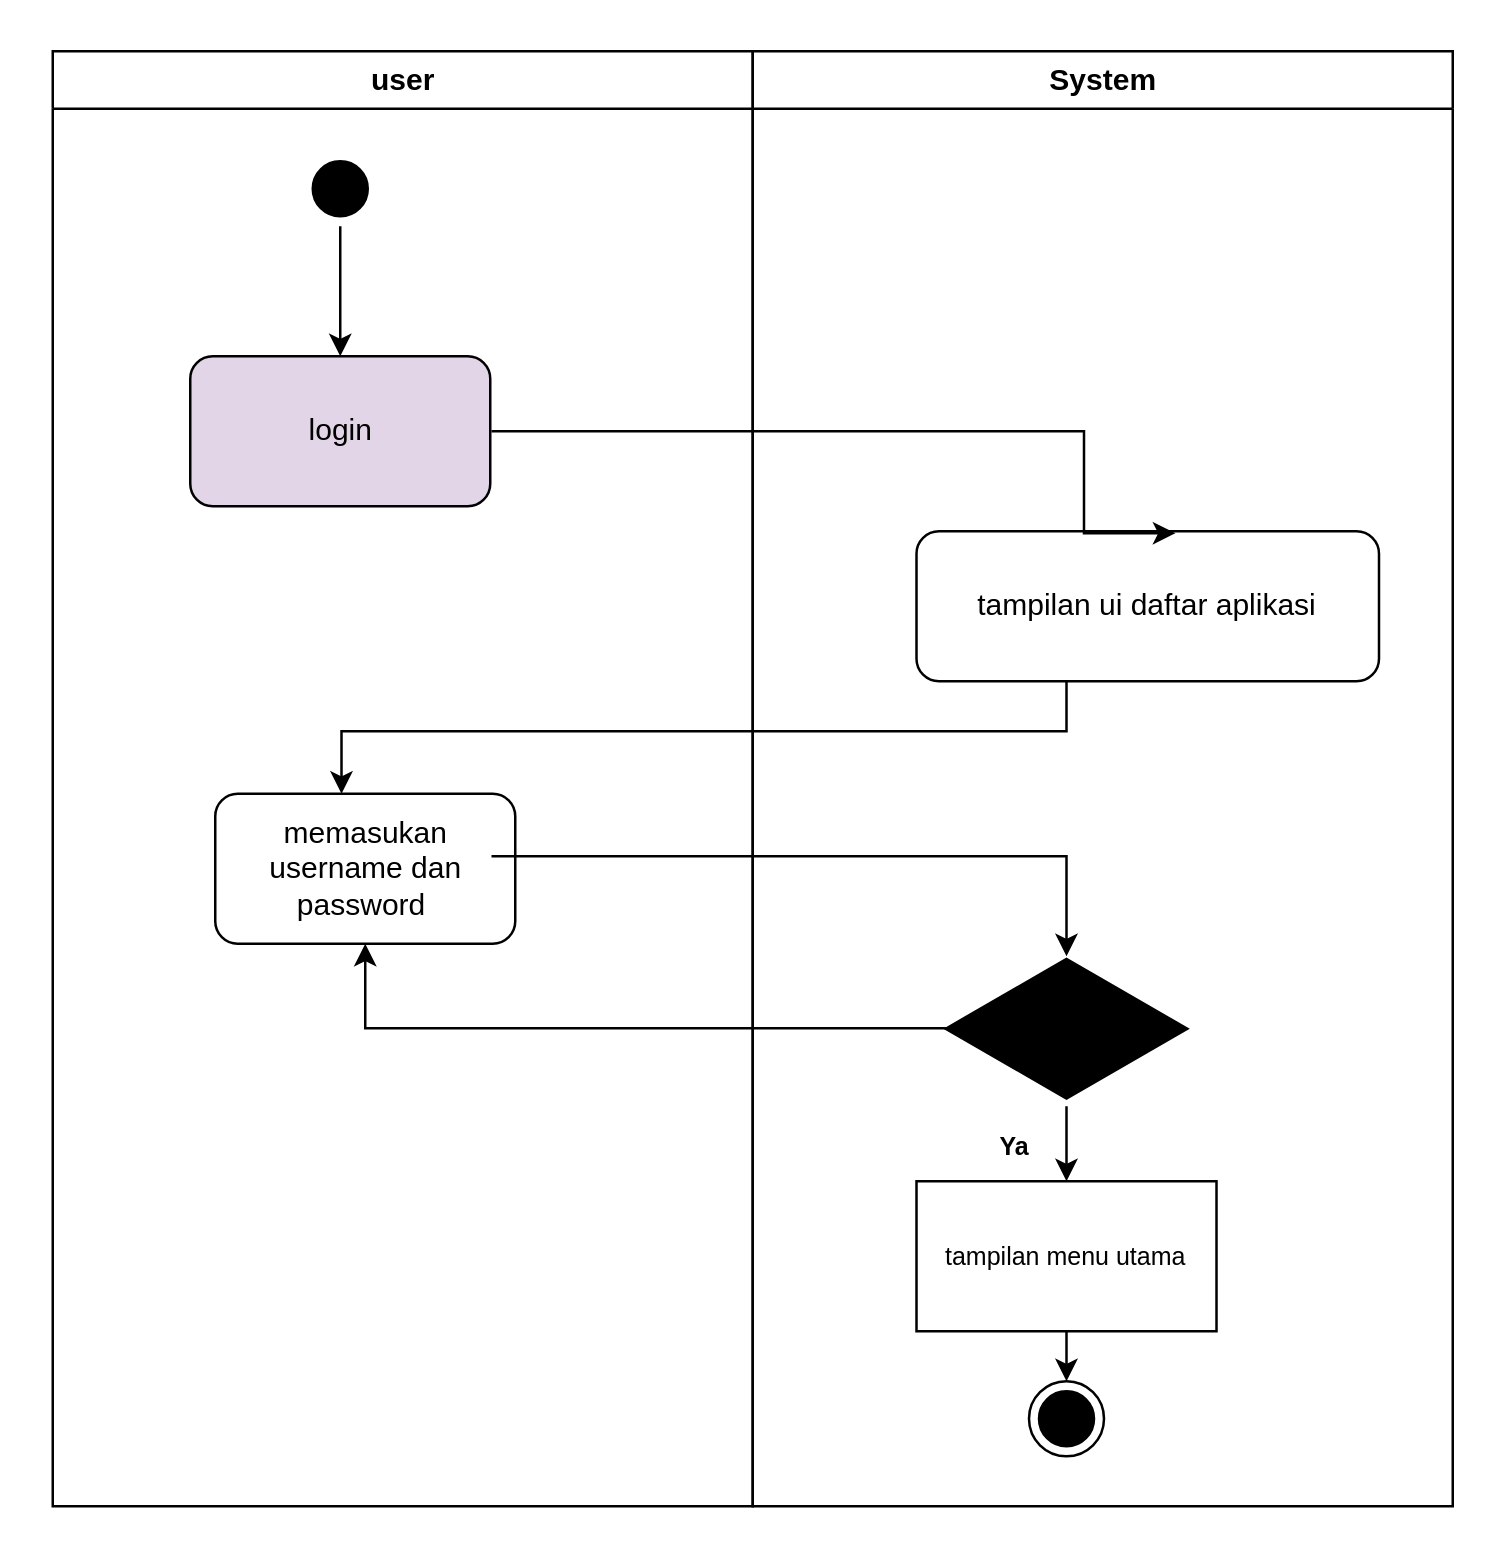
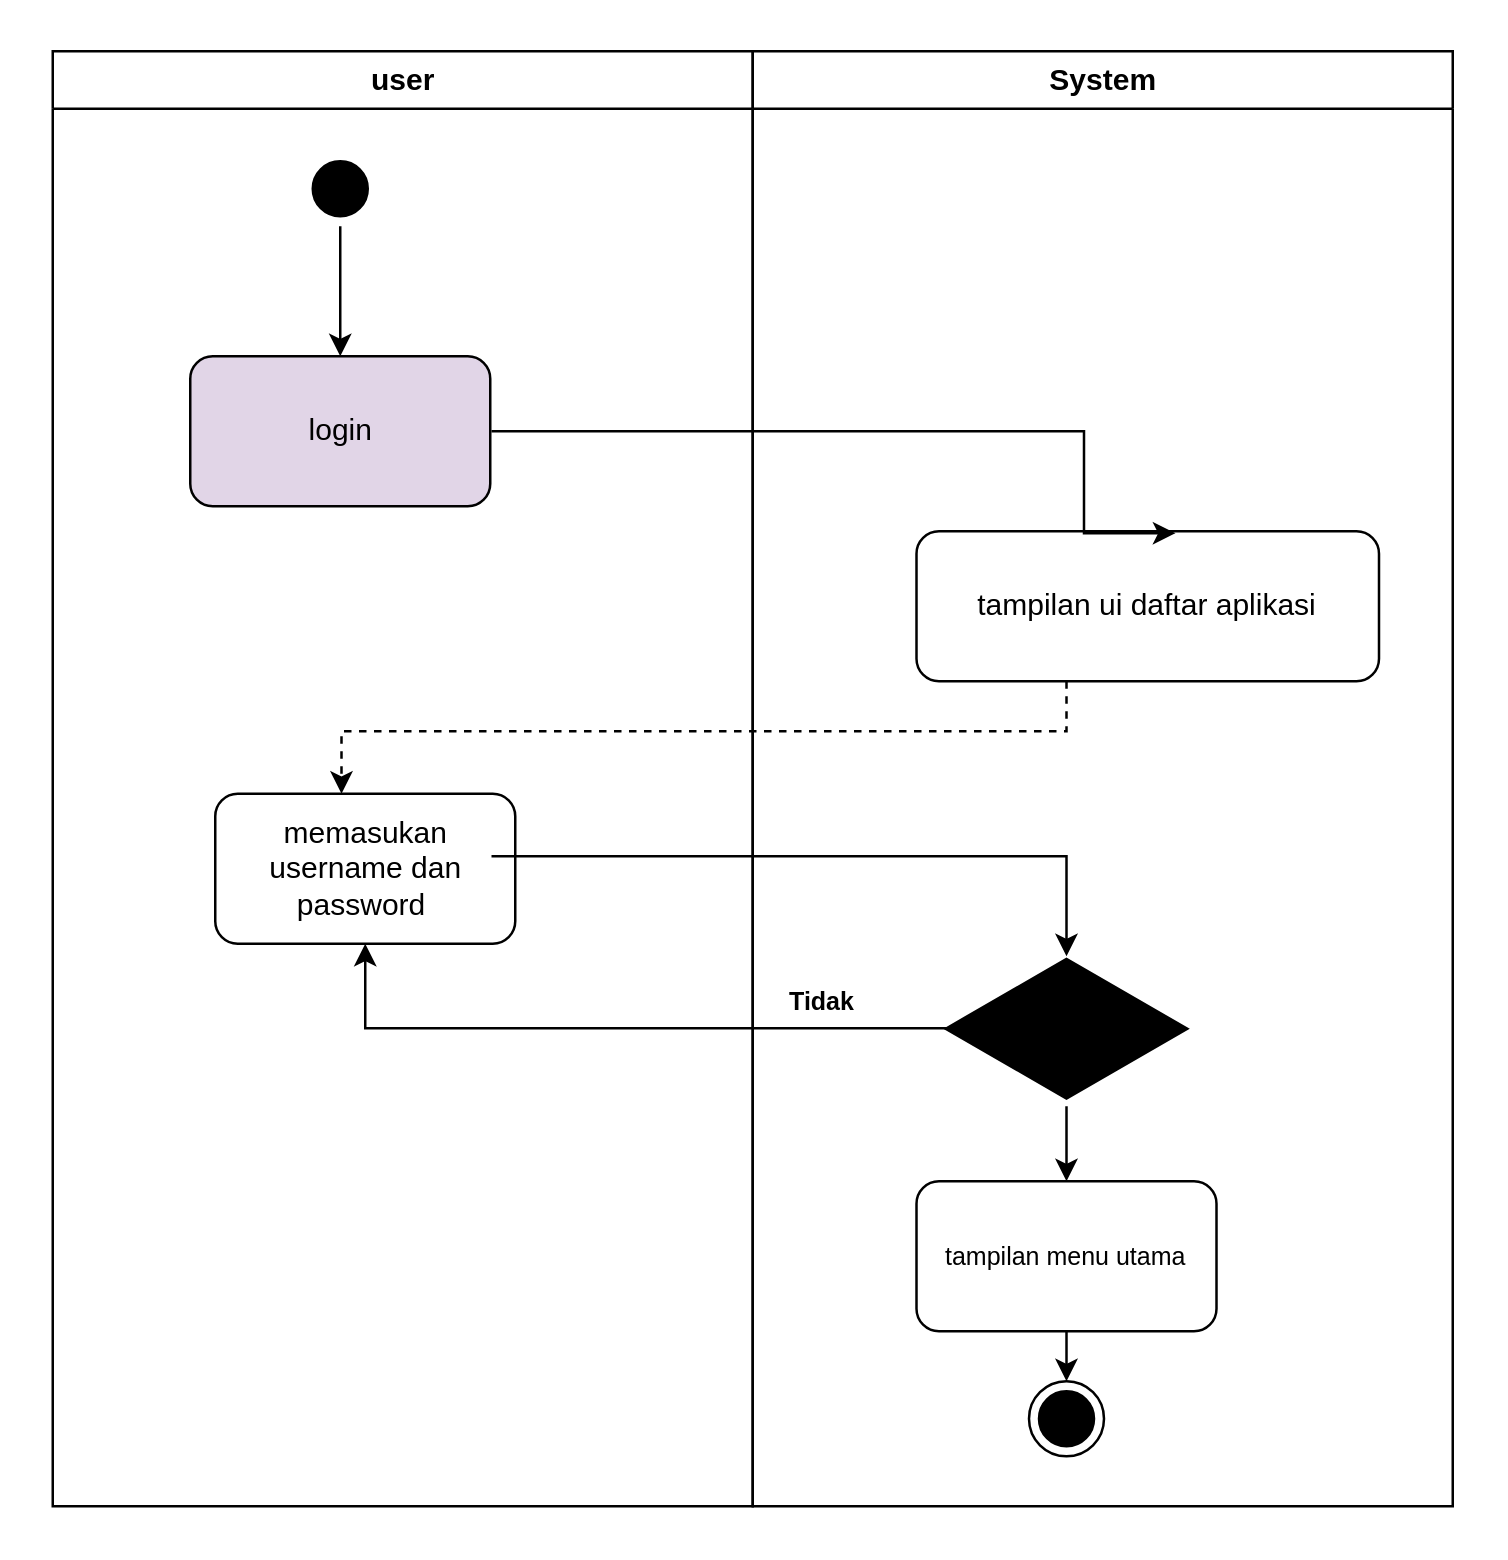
edge "tampilan ui daftar aplikasi" -> "memasukan username dan password": style solid -> dashed
node "Tidak": added
node "Ya": removed
node "tampilan menu utama": shape rectangle -> rounded rectangle
